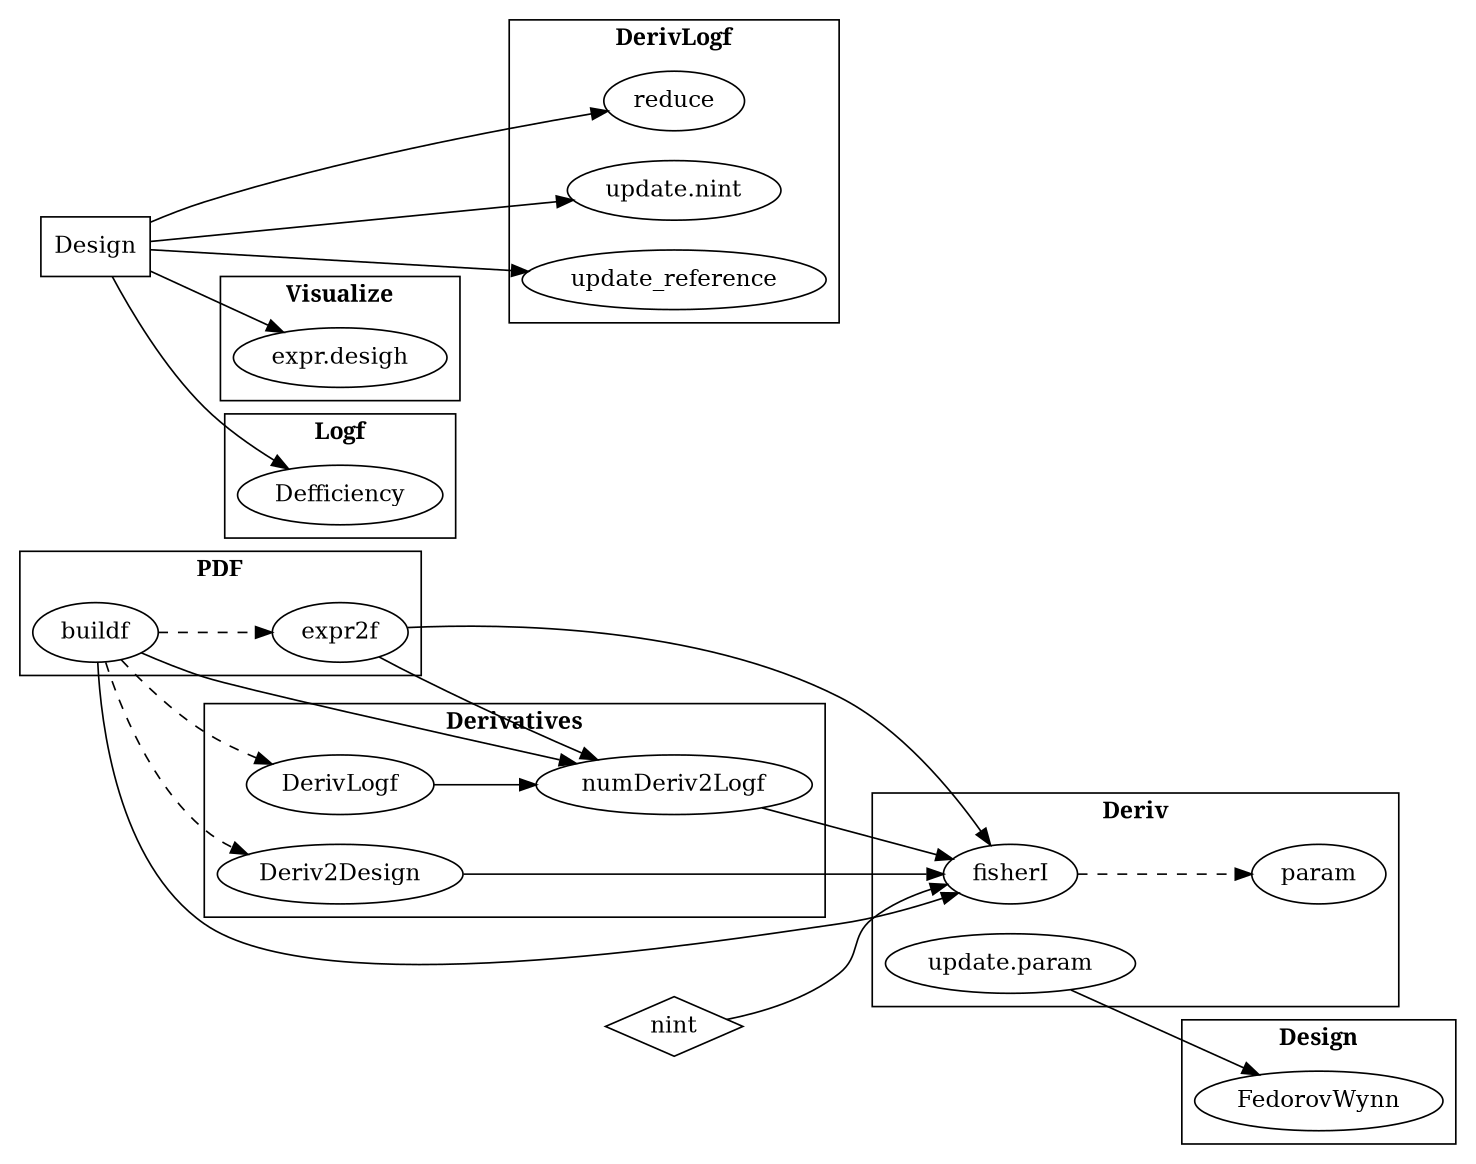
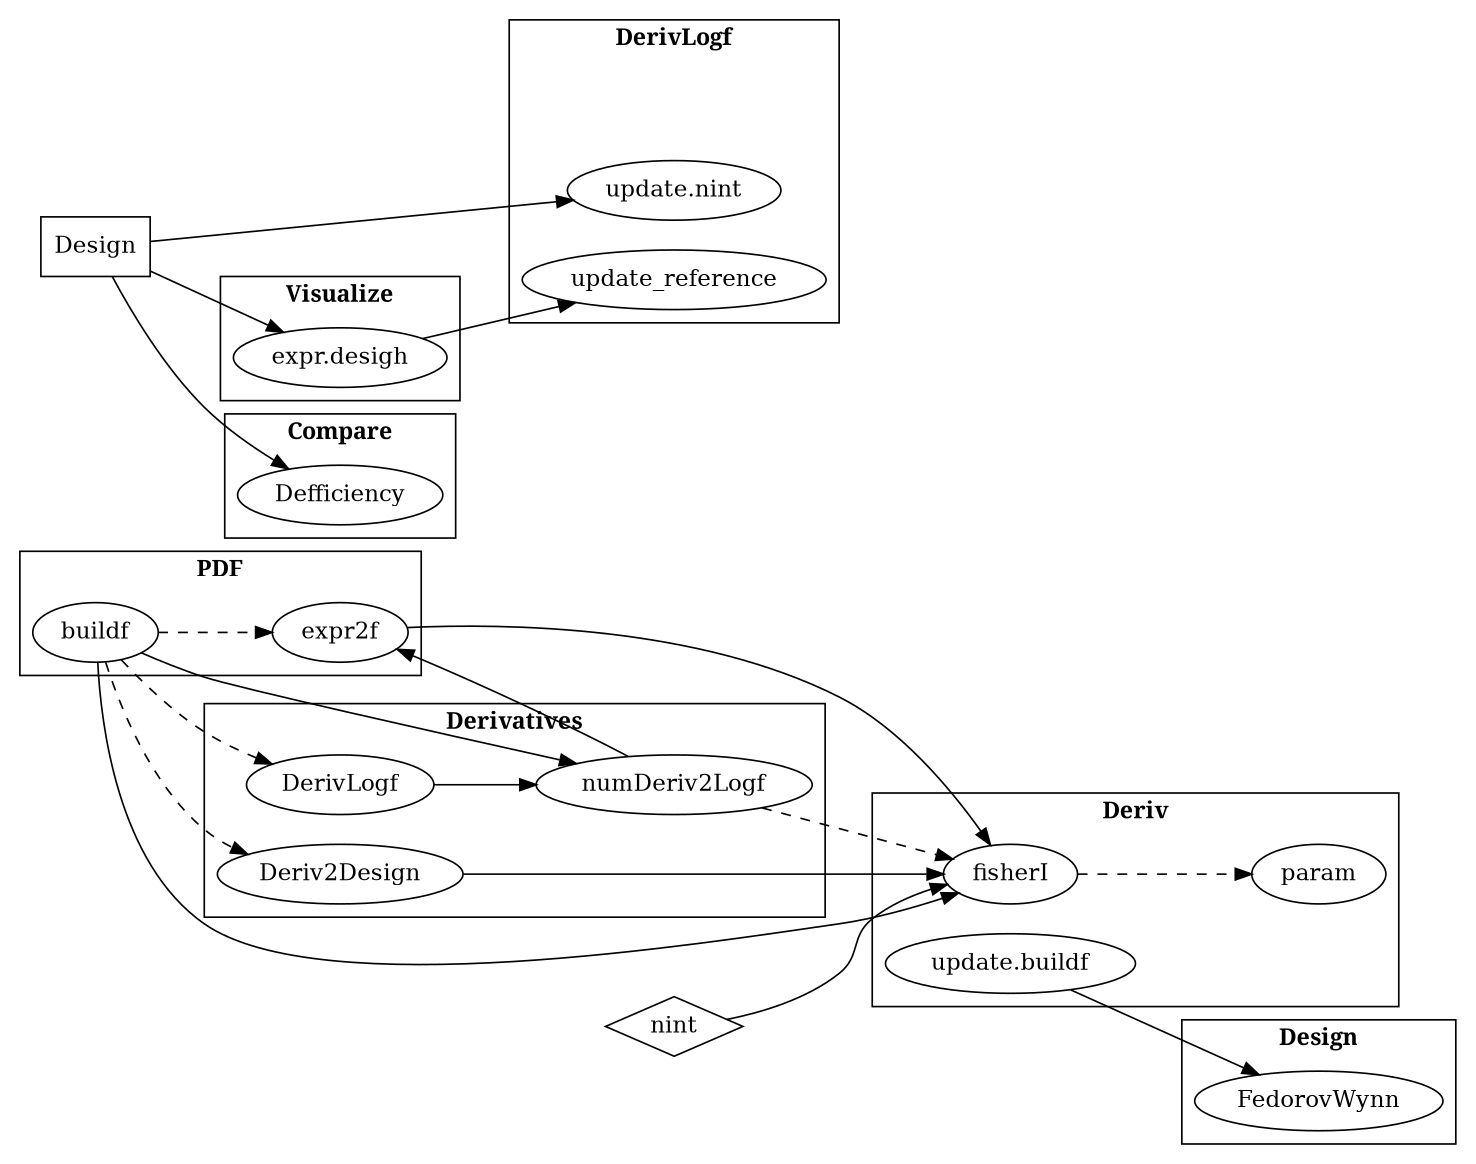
node "reduce": removed
edge "Design" -> "update_reference": now "expr.desigh" -> "update_reference"
cluster "Logf": label "Logf" -> "Compare"
edge "expr2f" -> "numDeriv2Logf": reversed
edge "numDeriv2Logf" -> "fisherI": style solid -> dashed
node "update.param": label "update.param" -> "update.buildf"
